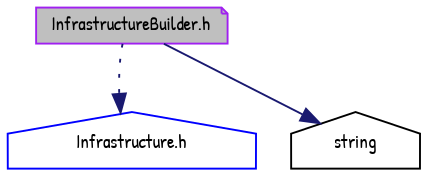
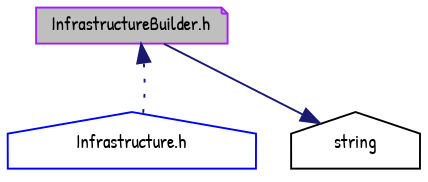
edge "InfrastructureBuilder.h" -> "Infrastructure.h": reversed
